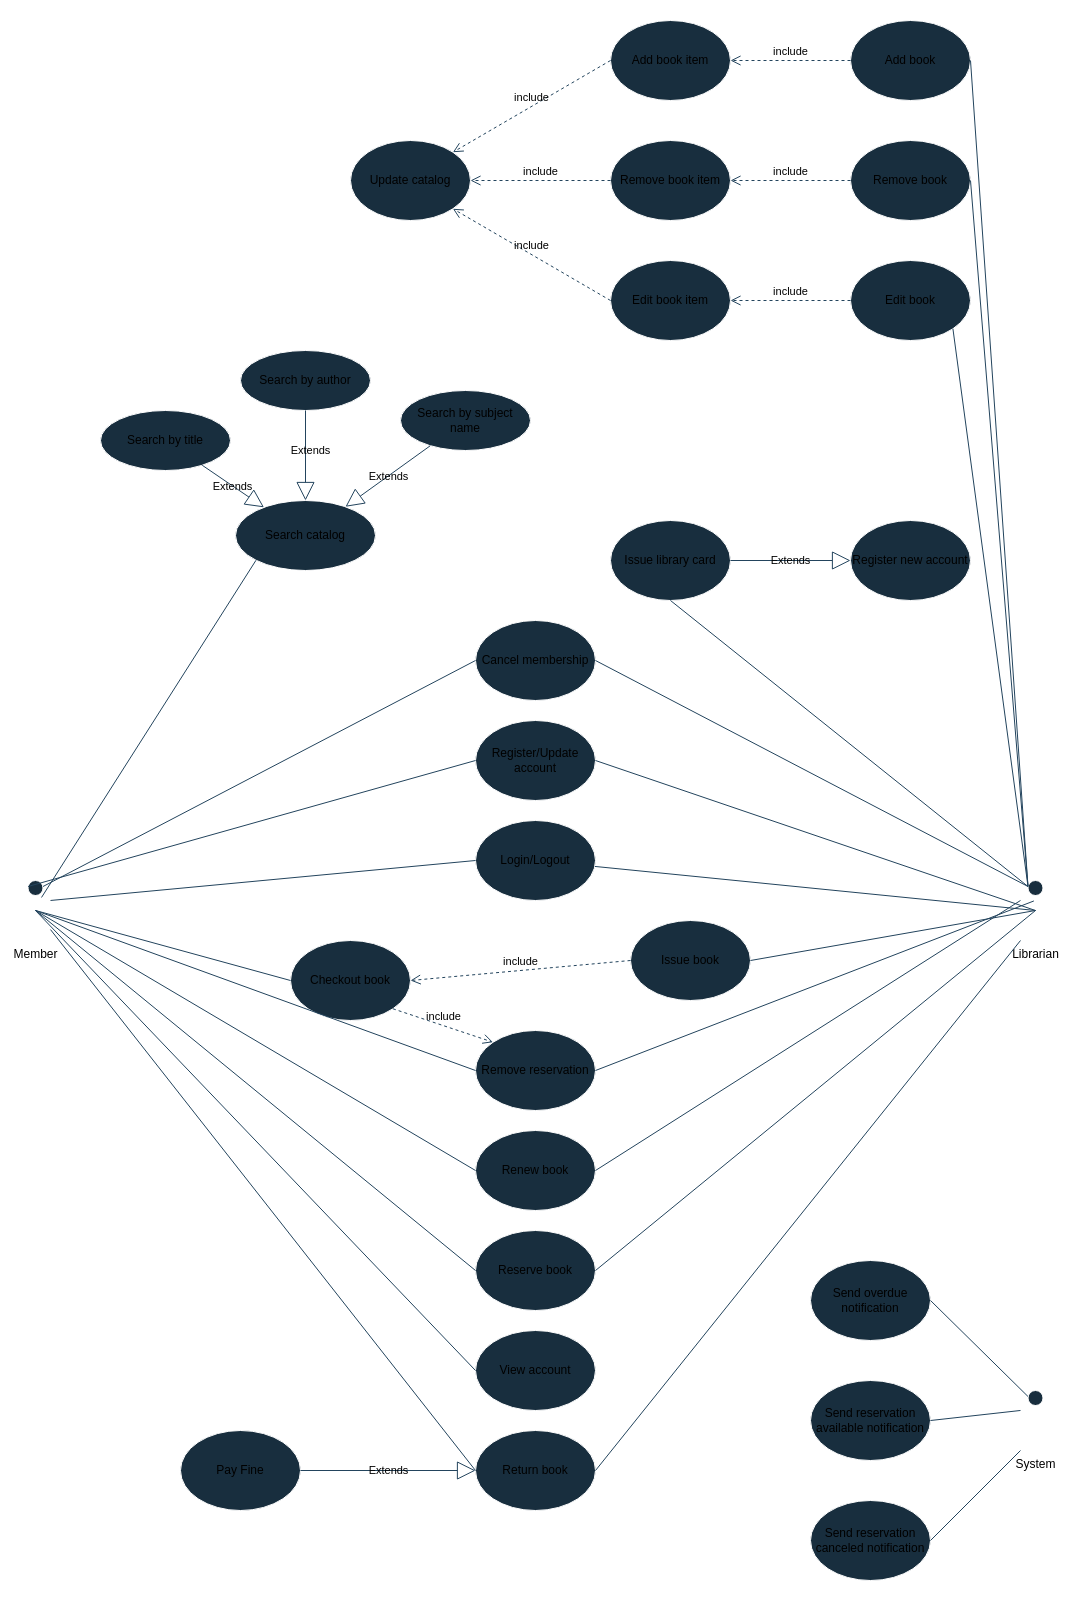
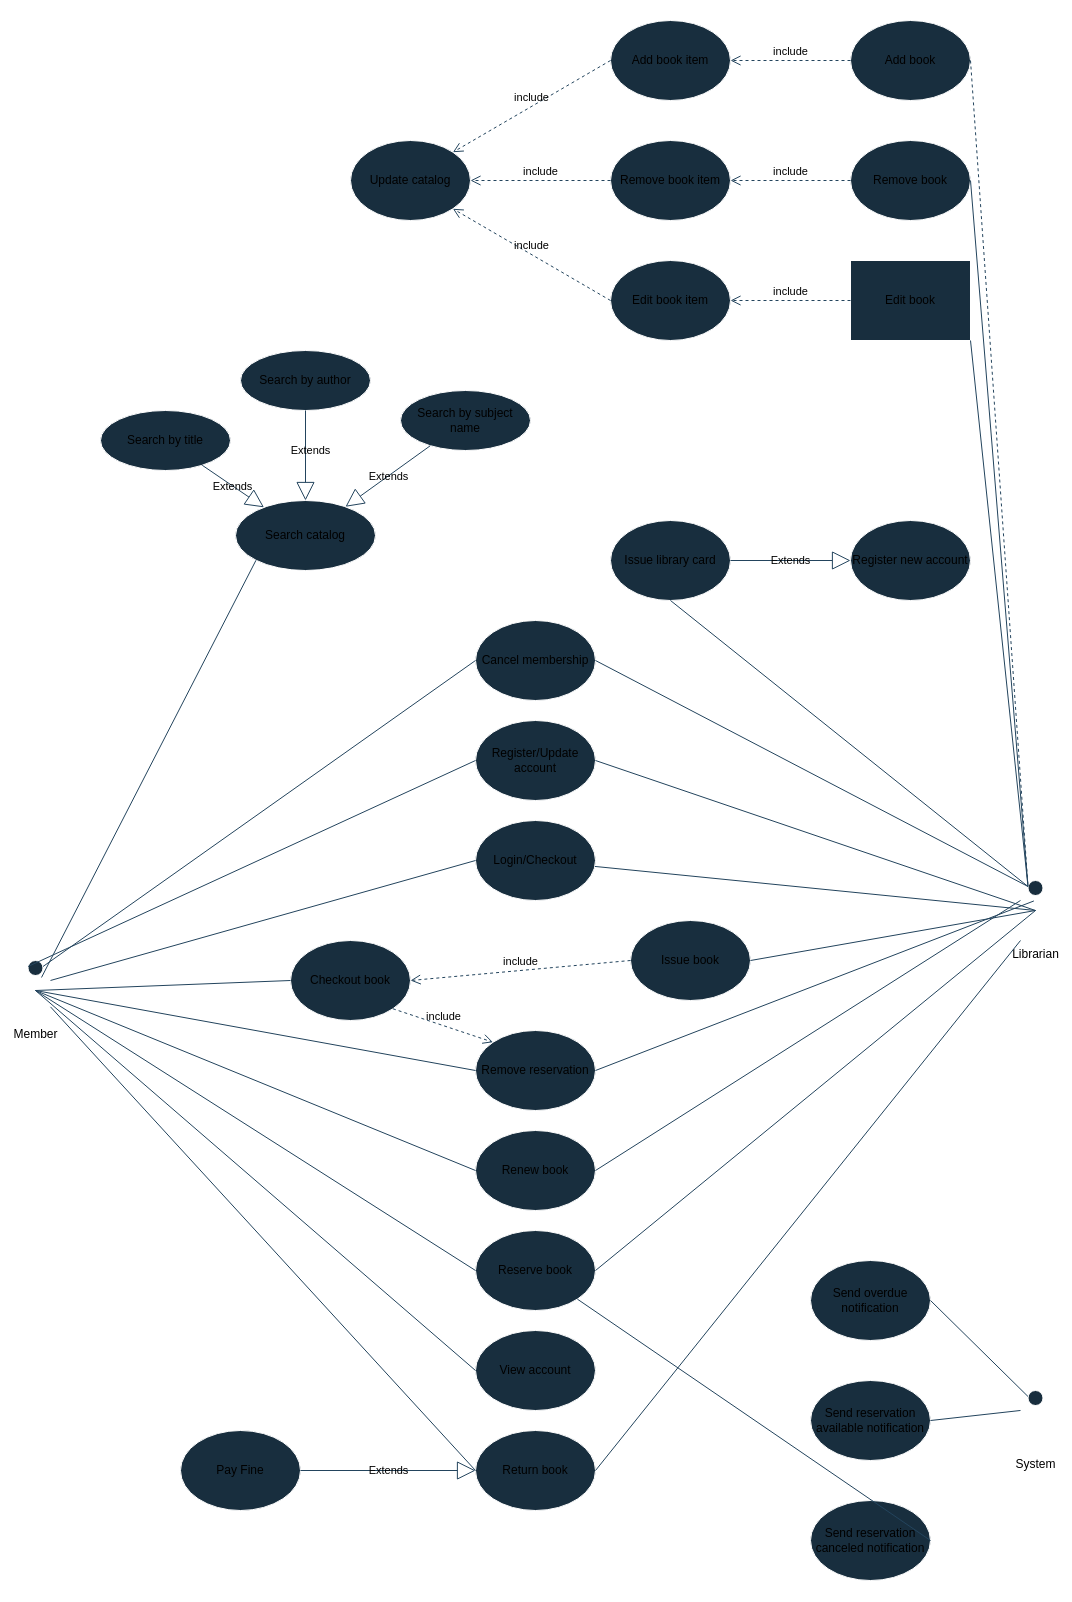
node "Edit book": shape ellipse -> rectangle
edge "Add book" -- "Librarian": style solid -> dashed
node "Login/Logout": label "Login/Logout" -> "Login/Checkout"
node "Member": moved (36, 911) -> (36, 991)
edge "System" -- "Send reservation canceled notification": now "Reserve book" -- "Send reservation canceled notification"
